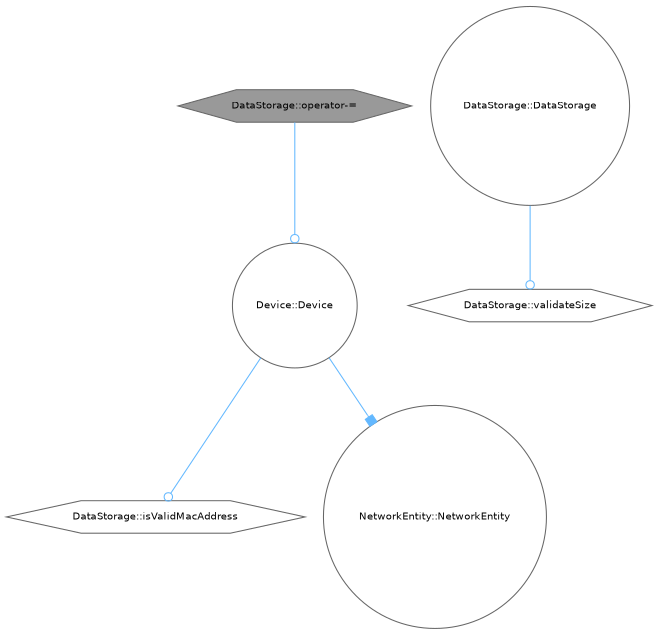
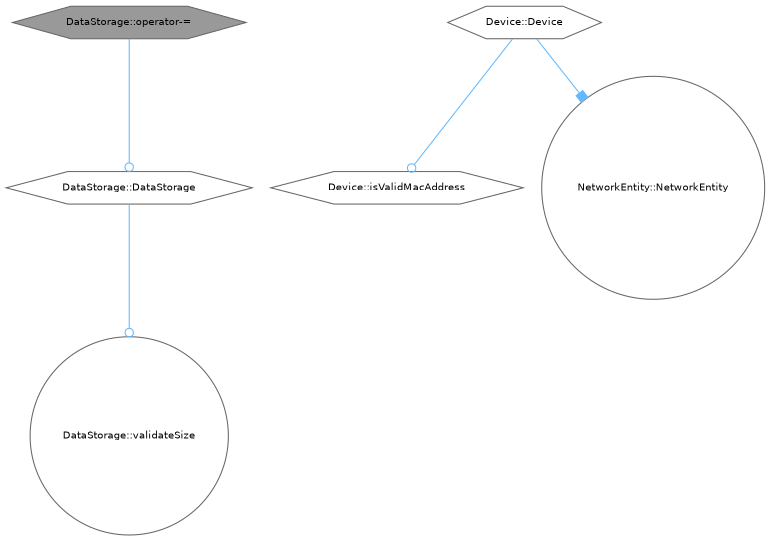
node "DataStorage::DataStorage": shape circle -> hexagon
edge "DataStorage::operator-=" -> "Device::Device": now "DataStorage::operator-=" -> "DataStorage::DataStorage"
node "Device::Device": shape circle -> hexagon
node "DataStorage::validateSize": shape hexagon -> circle
node "DataStorage::isValidMacAddress": label "DataStorage::isValidMacAddress" -> "Device::isValidMacAddress"
